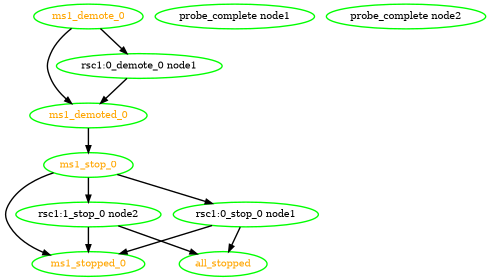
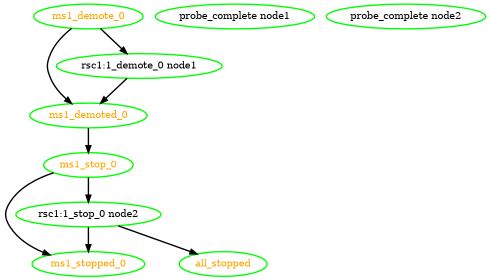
node "rsc1:0_demote_0 node1": label "rsc1:0_demote_0 node1" -> "rsc1:1_demote_0 node1"
node "rsc1:0_stop_0 node1": removed
